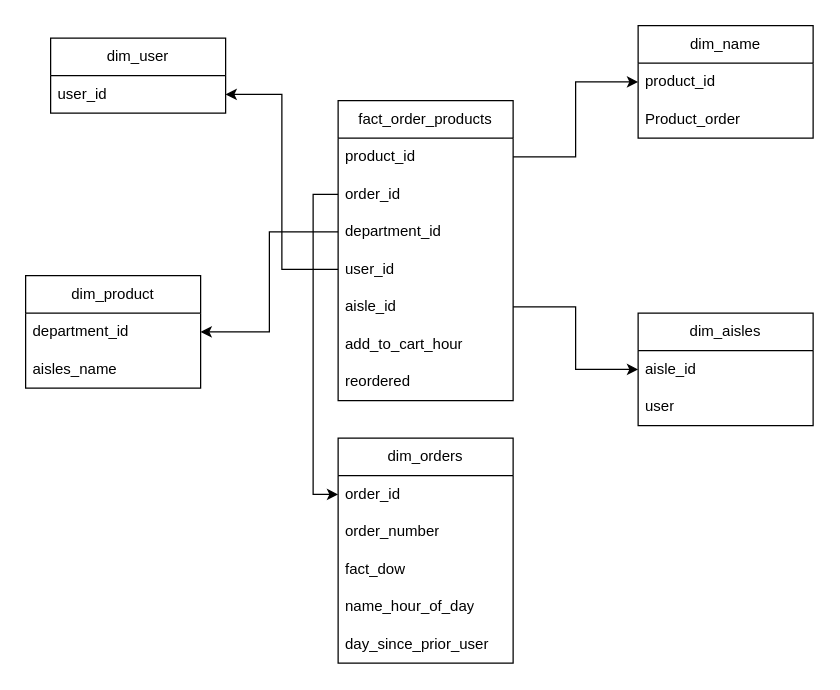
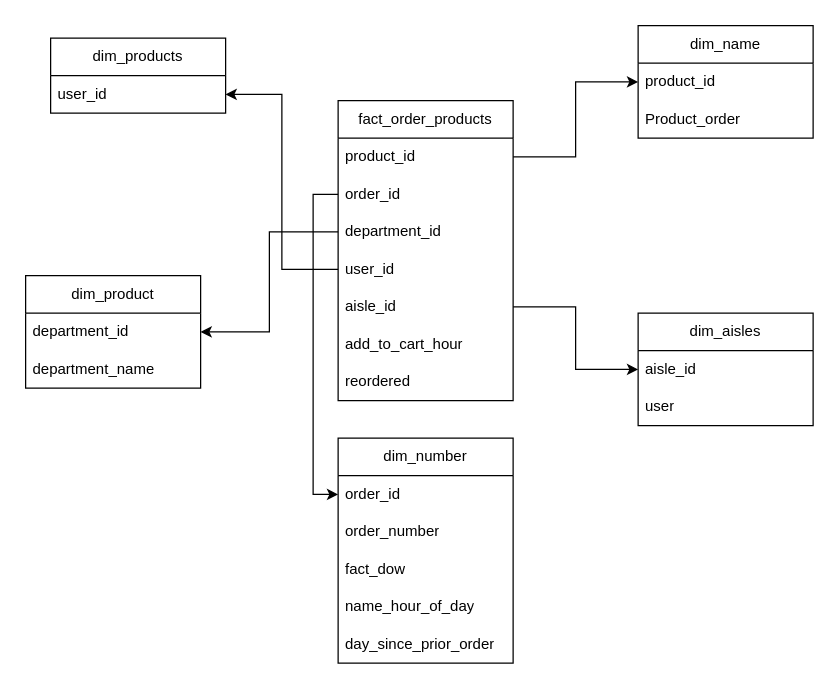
node "dim_user": label "dim_user" -> "dim_products"
node "aisles_name": label "aisles_name" -> "department_name"
node "dim_orders": label "dim_orders" -> "dim_number"
node "day_since_prior_user": label "day_since_prior_user" -> "day_since_prior_order"
